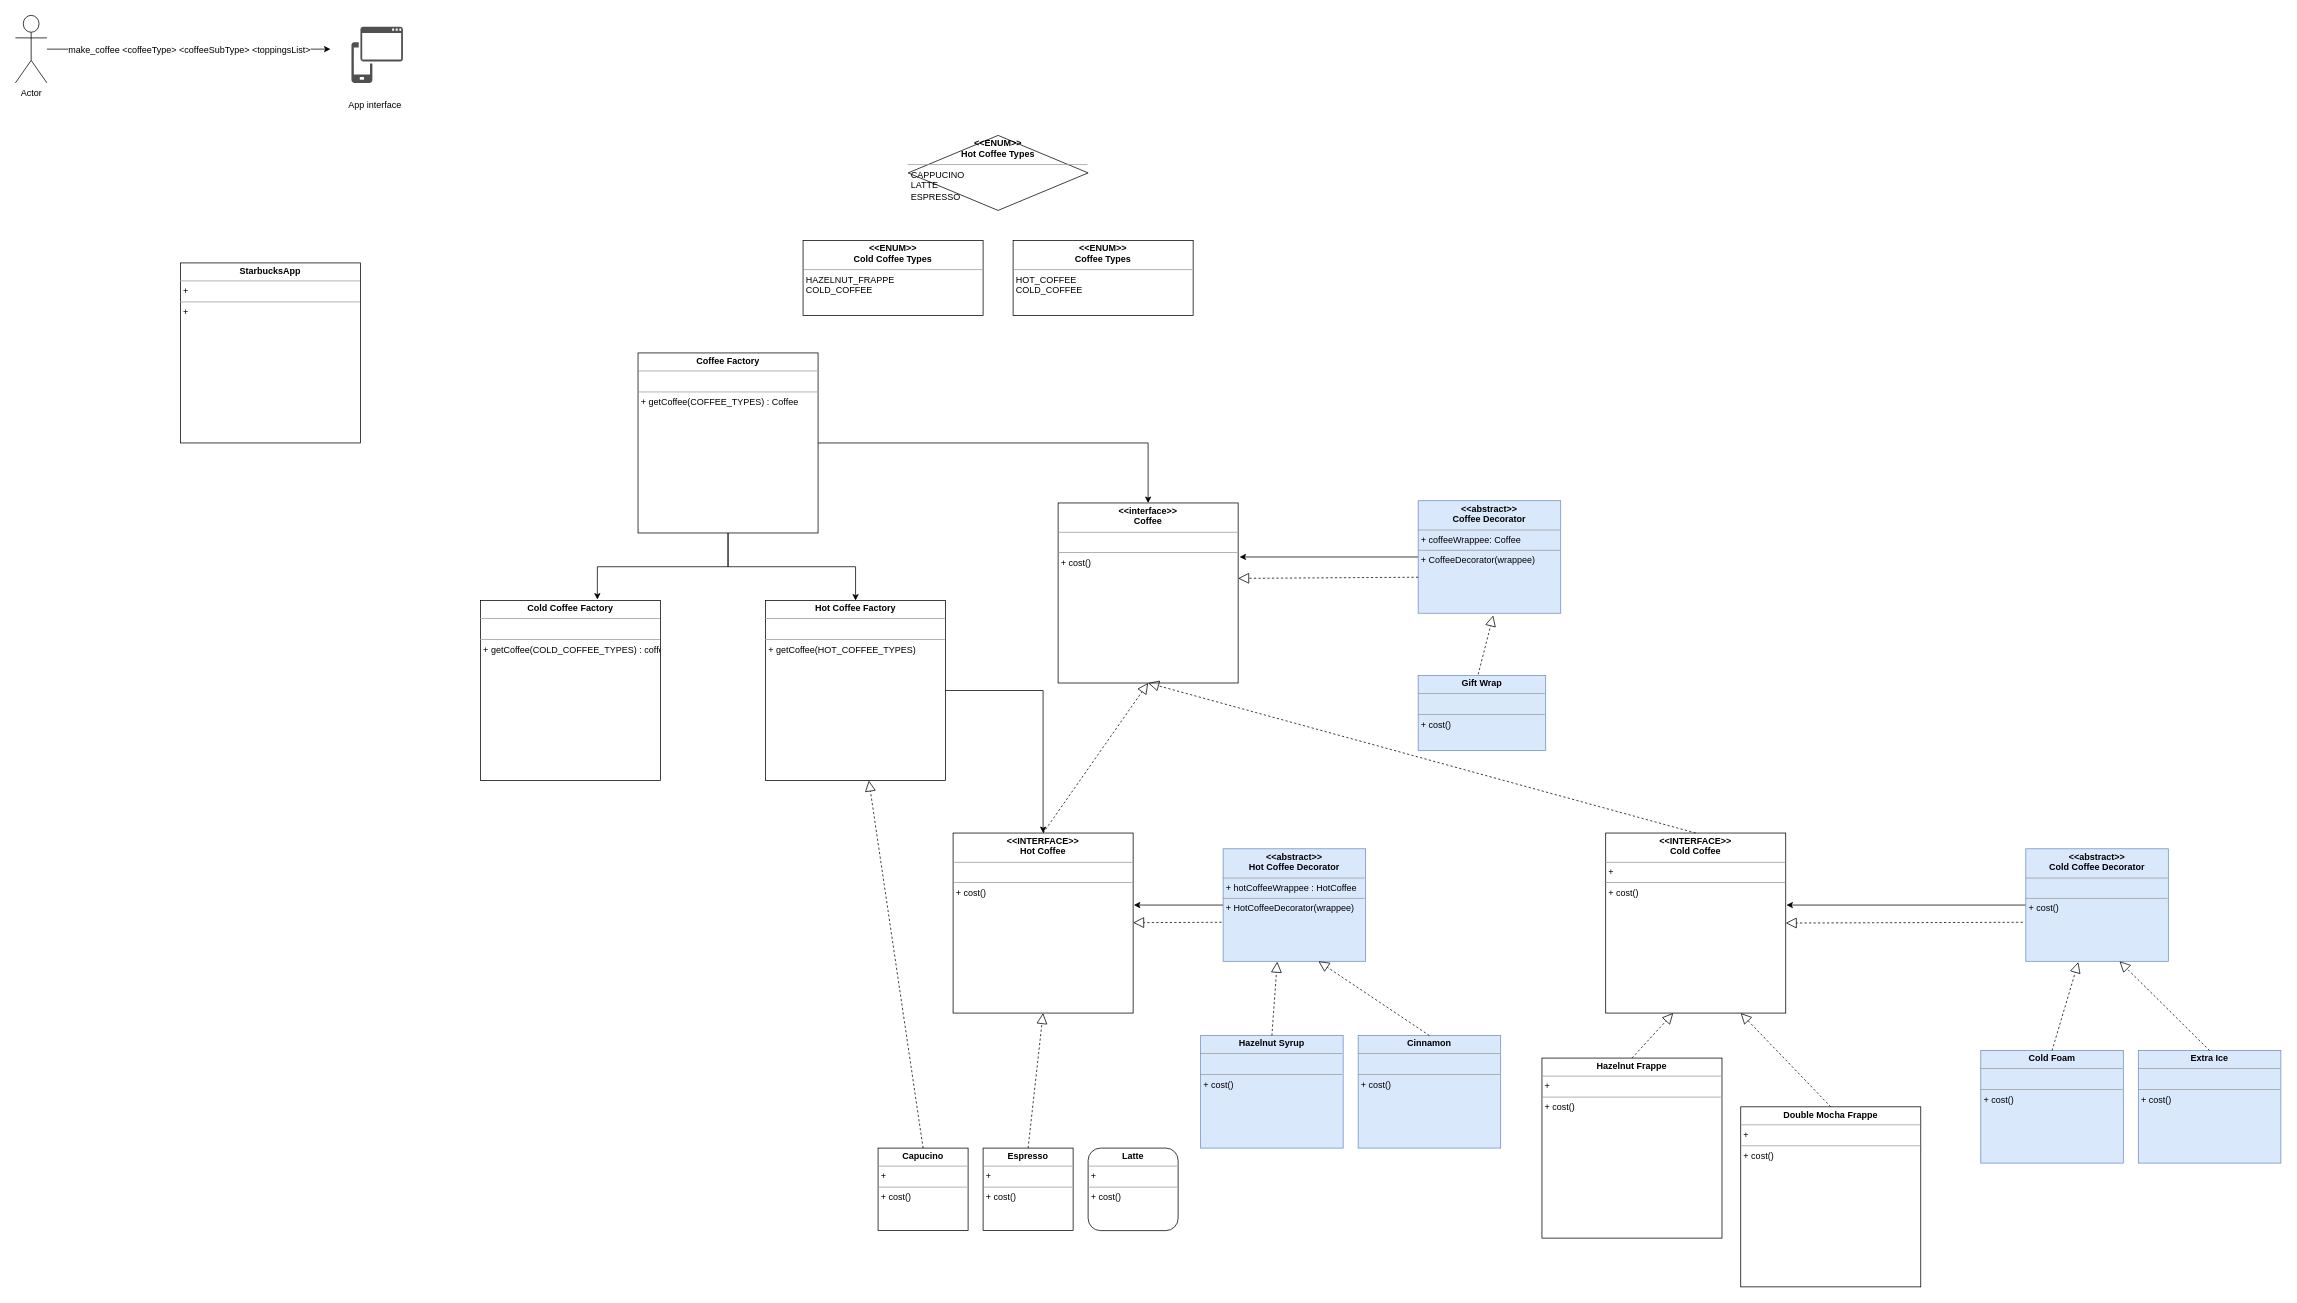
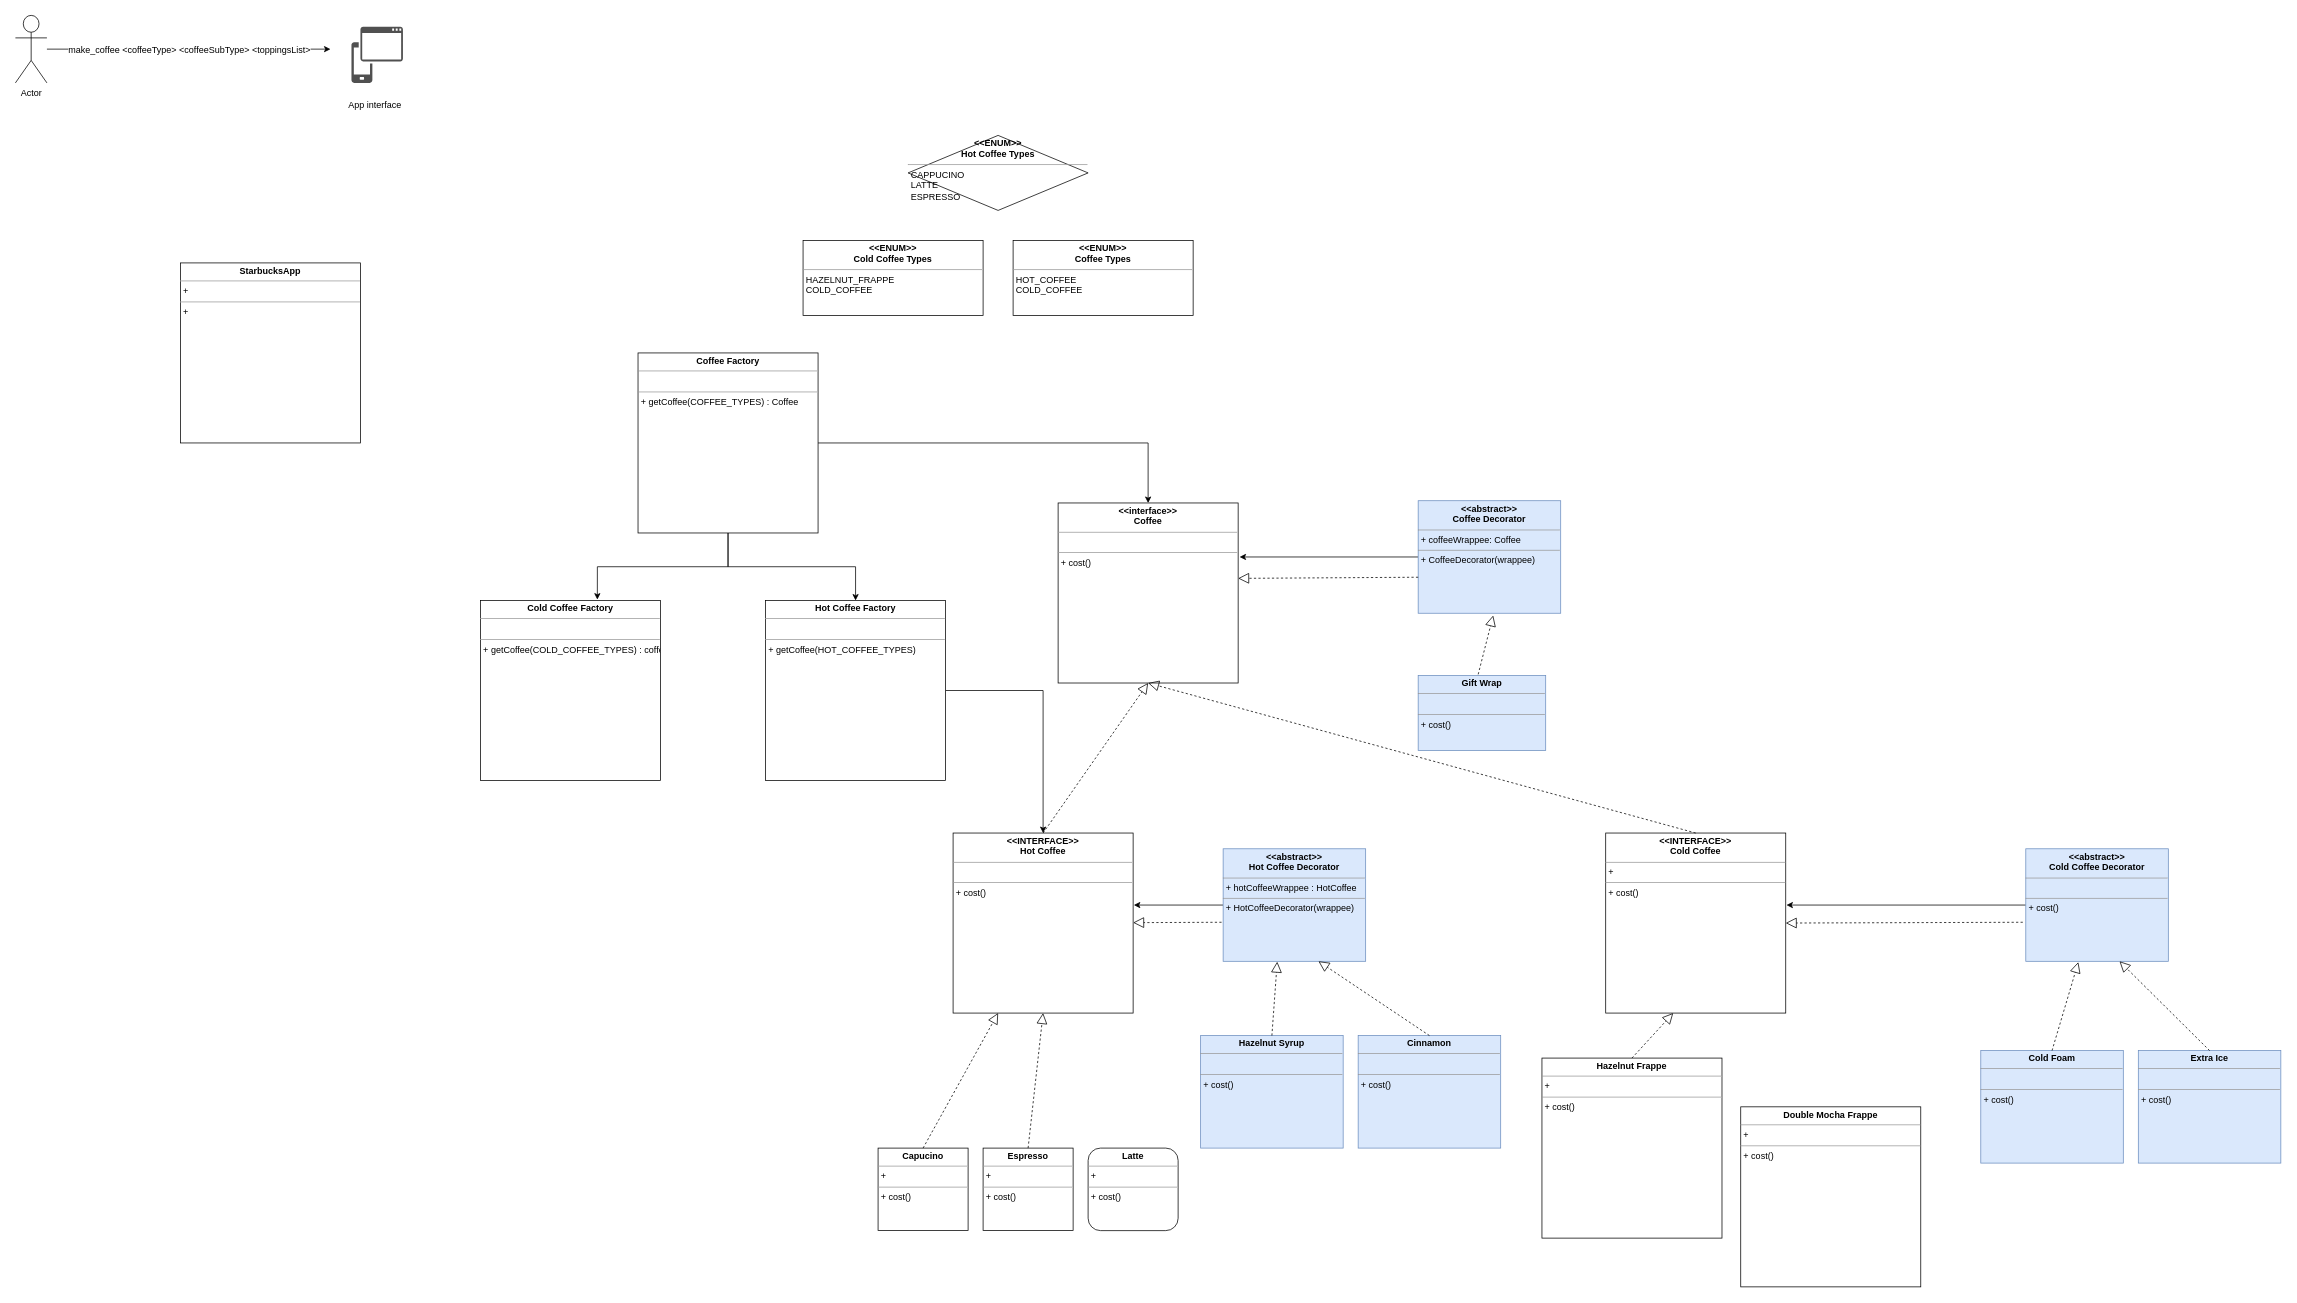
edge "Capucino + + cost()" -> "Hot Coffee Factory + getCoffee(HOT_COFFEE_TYPES)": now "Capucino + + cost()" -> "<<INTERFACE>> Hot Coffee + cost()"
edge "Double Mocha Frappe + + cost()" -> "<<INTERFACE>> Cold Coffee + + cost()": removed
